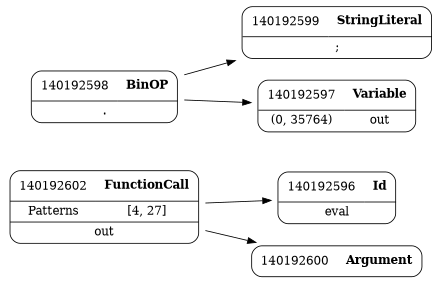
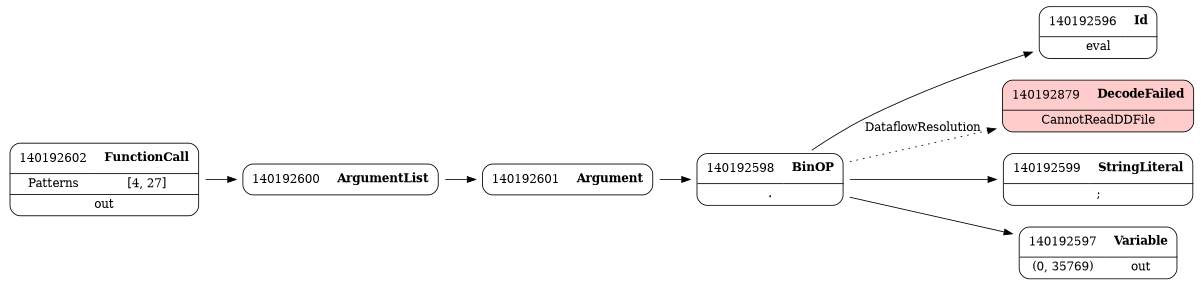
node "140192879": added
node "140192597": text "(0, 35764)" -> "(0, 35769)"
node "140192601": added
edge "140192602" -> "140192596": now "140192598" -> "140192596"
node "140192600": text "Argument" -> "ArgumentList"
